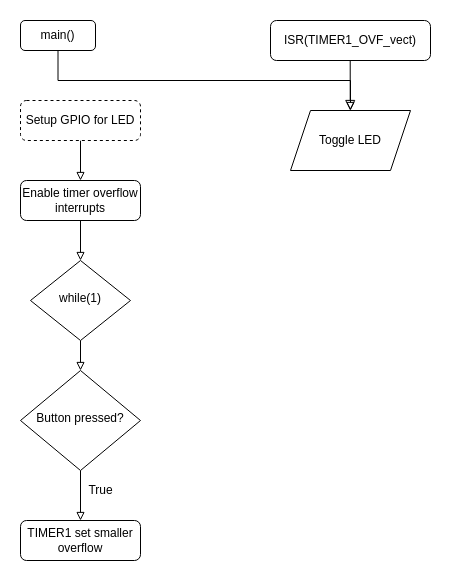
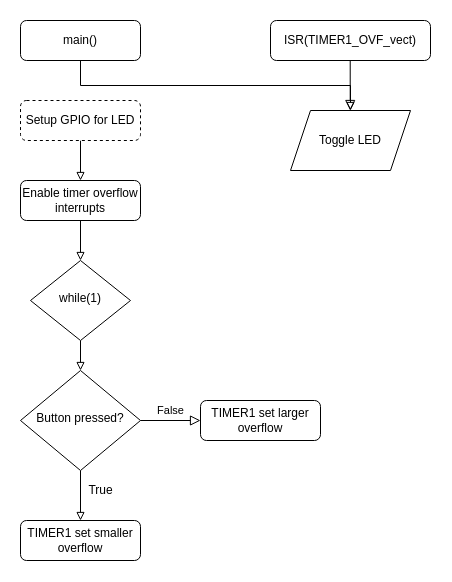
node "main()": size 75x30 -> 120x40
edge "Button pressed?" -> "TIMER1 set larger overflow": added, label "False"
node "TIMER1 set larger overflow": added
